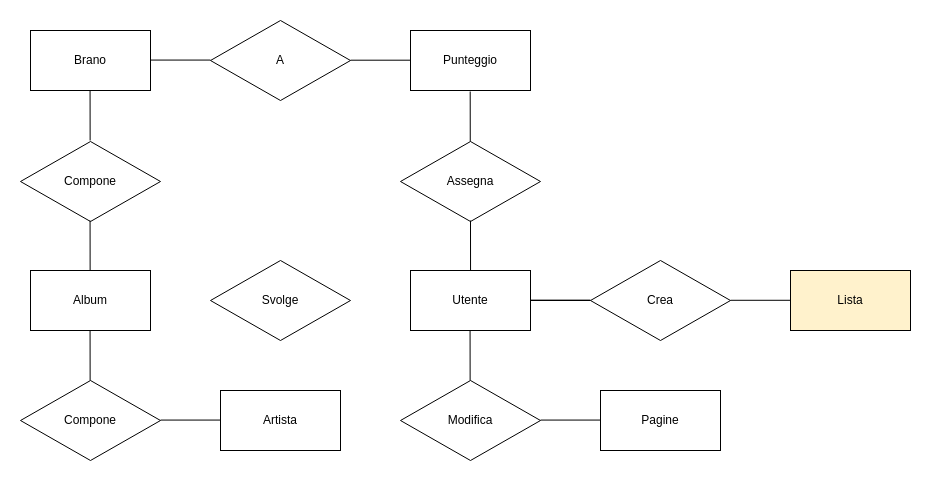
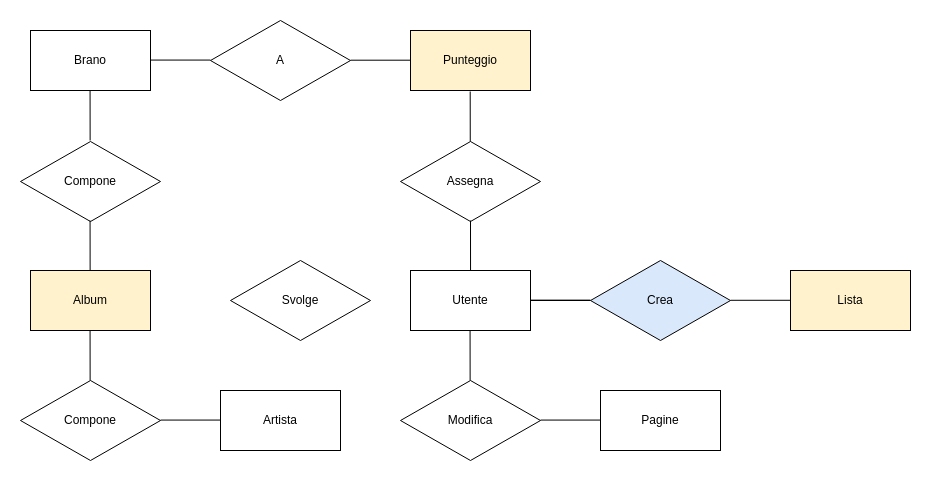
node "Punteggio": fillcolor #ffffff -> #fff2cc
node "Album": fillcolor #ffffff -> #fff2cc
node "Svolge": moved (281, 301) -> (301, 301)
node "Crea": fillcolor #ffffff -> #dae8fc
